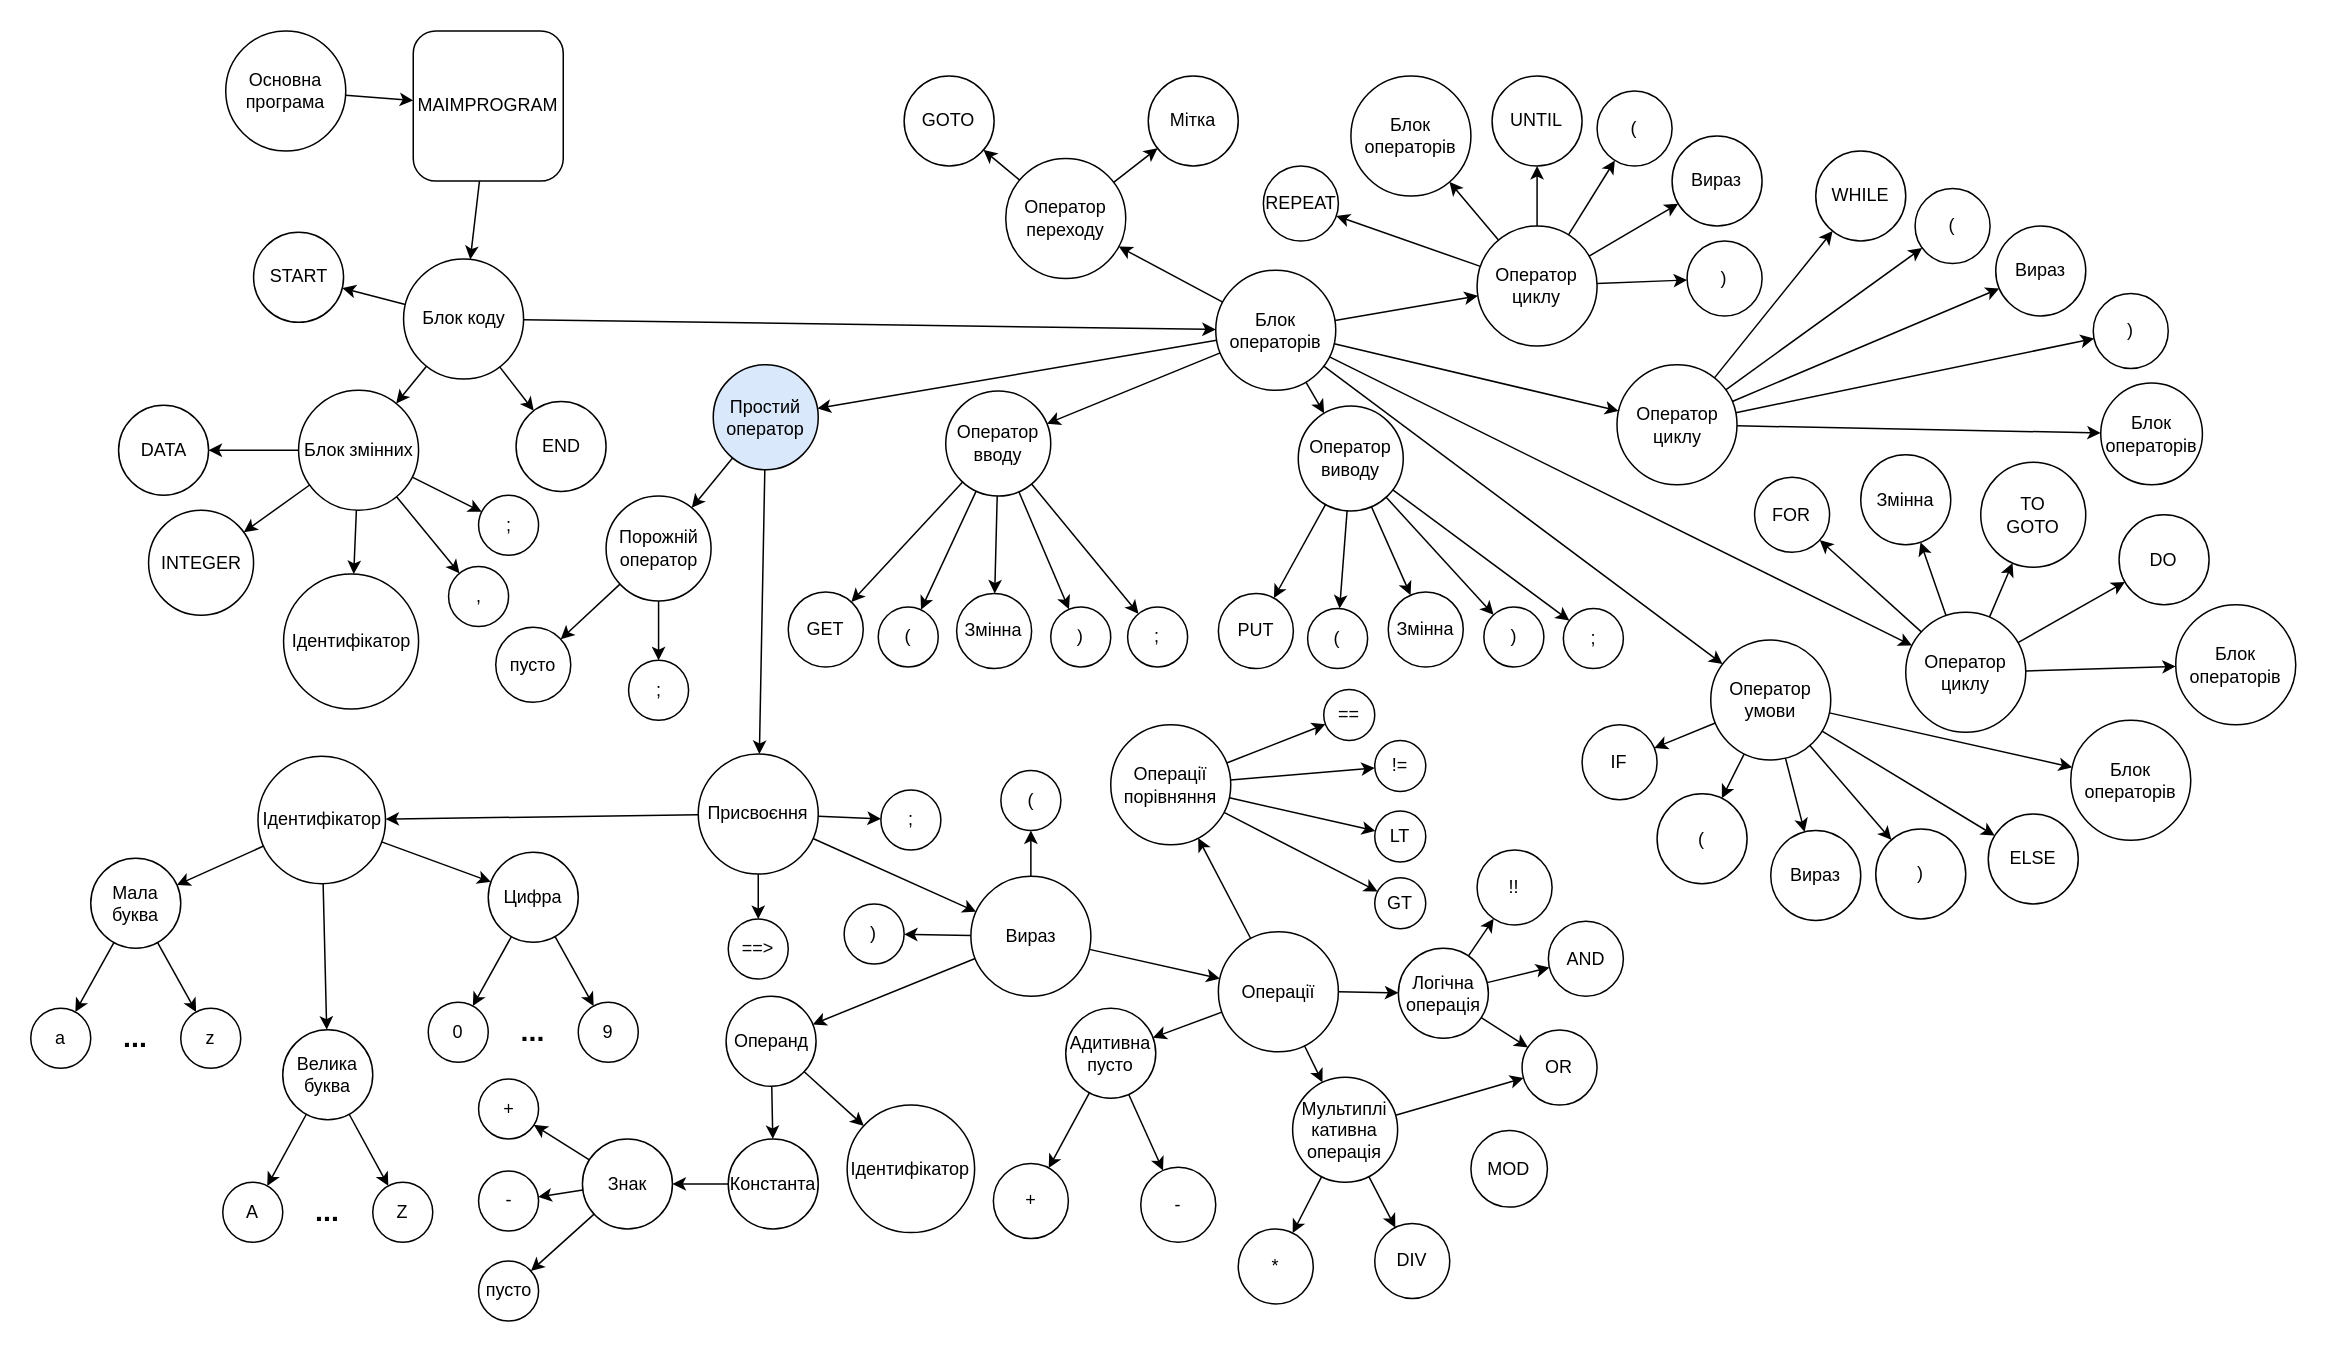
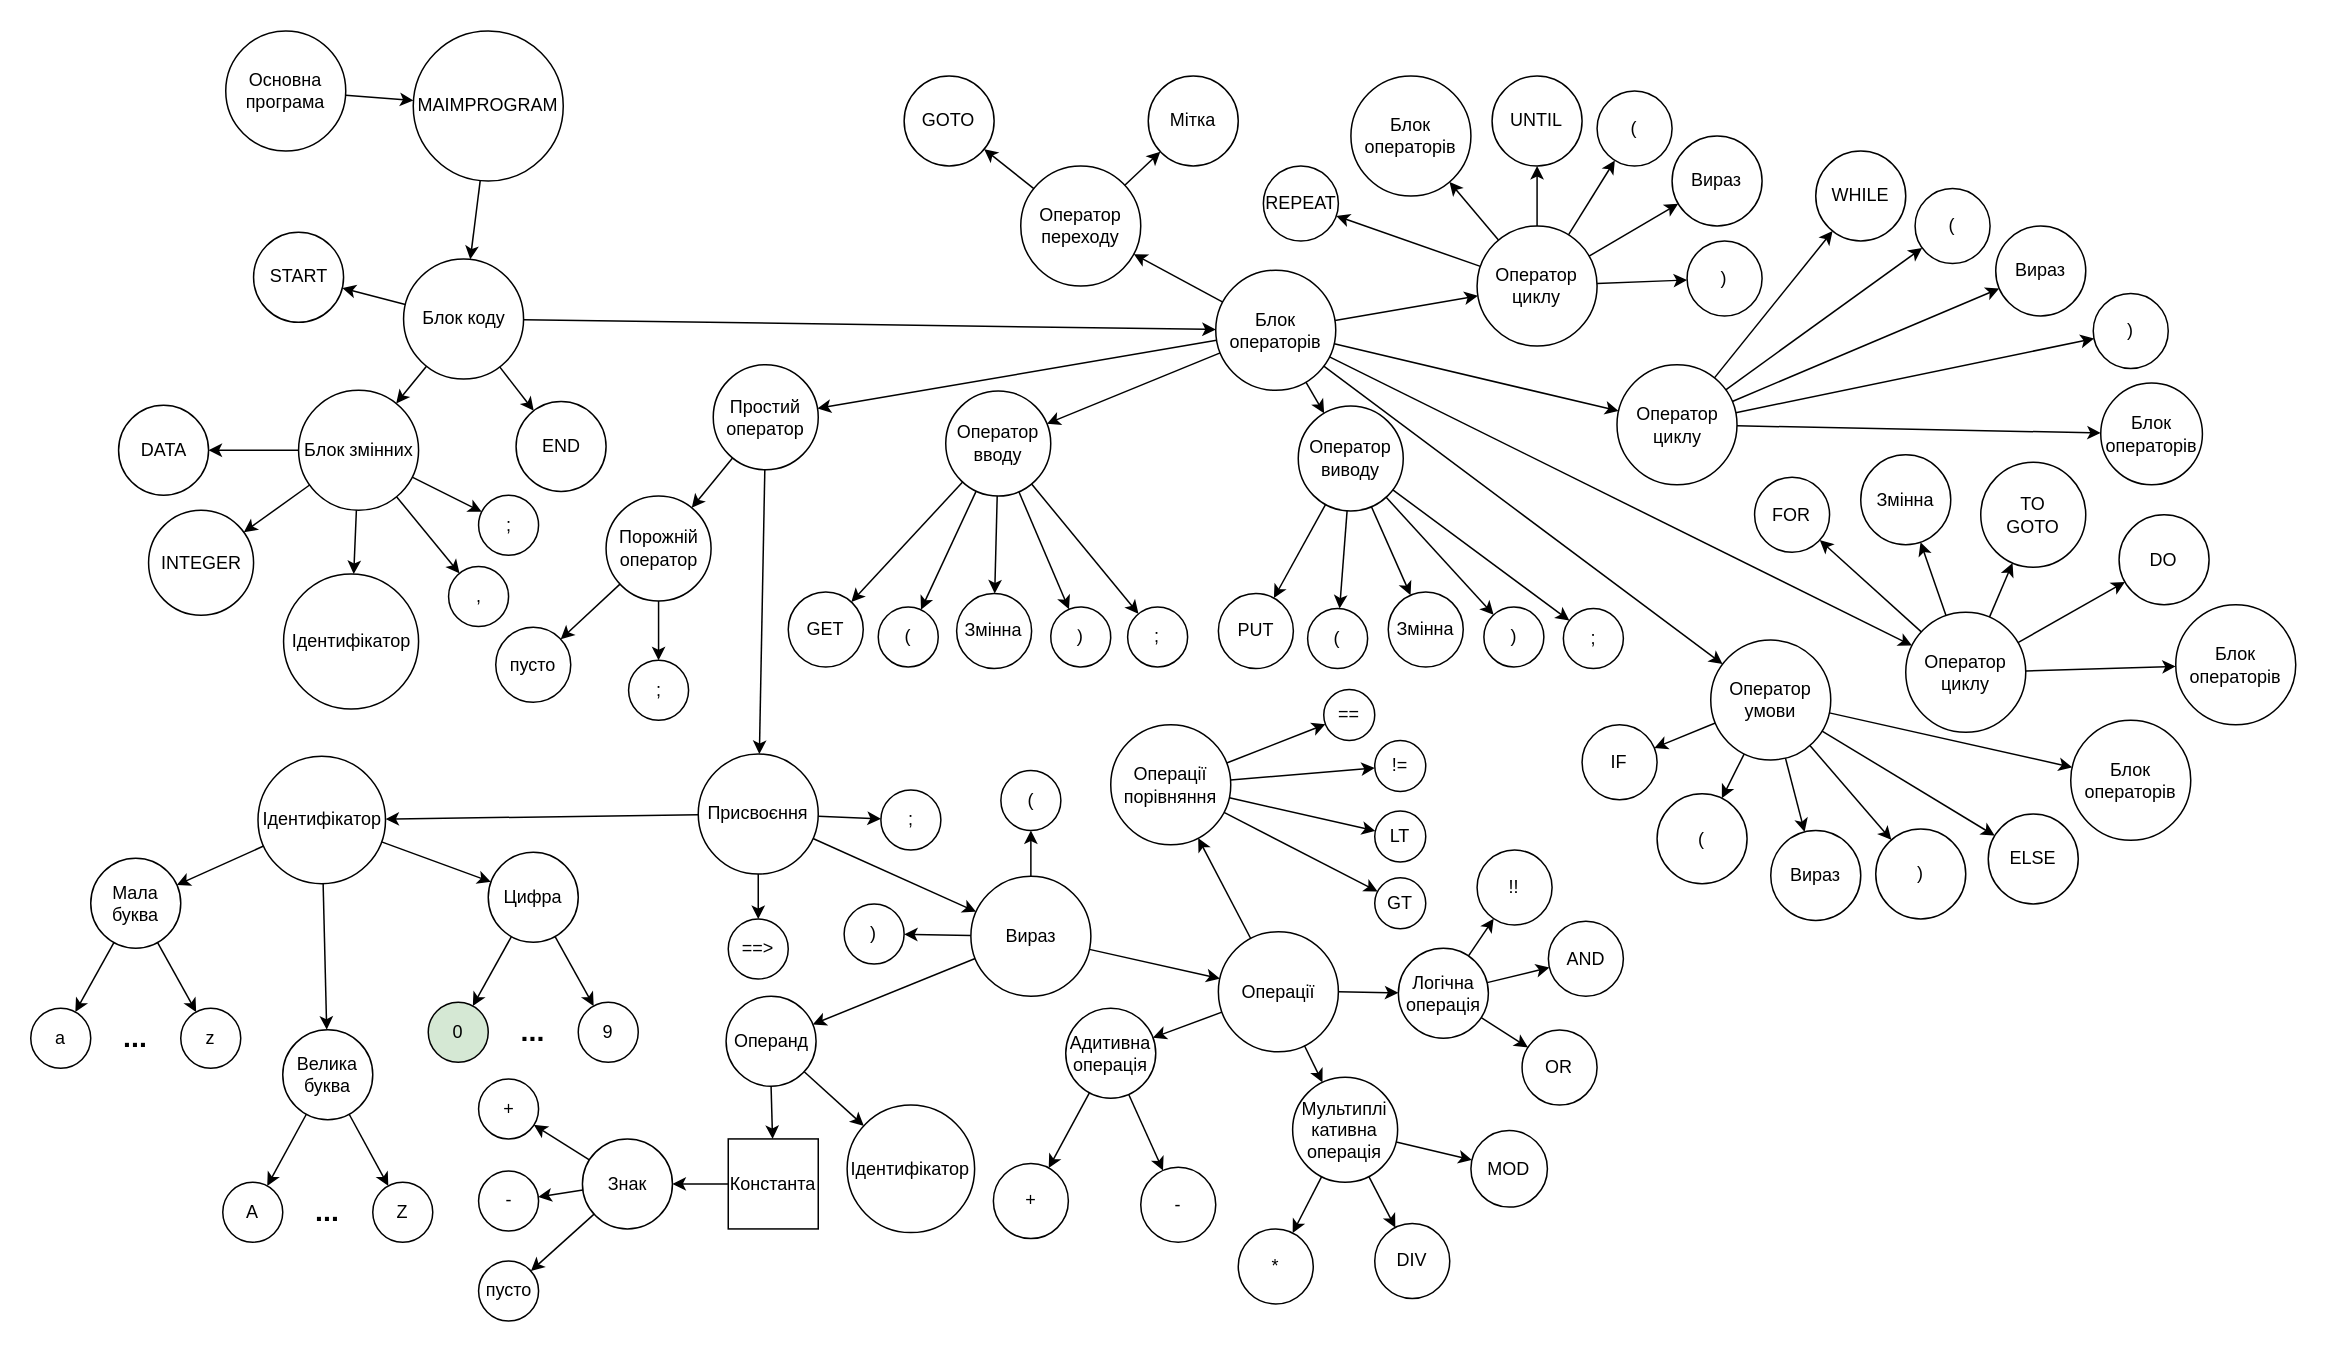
node "MAIMPROGRAM": shape rounded rectangle -> ellipse
node "Оператор переходу": moved (1066, 218) -> (1081, 226)
node "Простий оператор": fillcolor #dae8fc -> #ffffff
node "0": fillcolor #ffffff -> #d5e8d4
node "Адитивна пусто": label "Адитивна пусто" -> "Адитивна операція"
edge "Мультиплі кативна операція" -> "OR": now "Мультиплі кативна операція" -> "MOD"
node "Константа": shape ellipse -> rectangle
